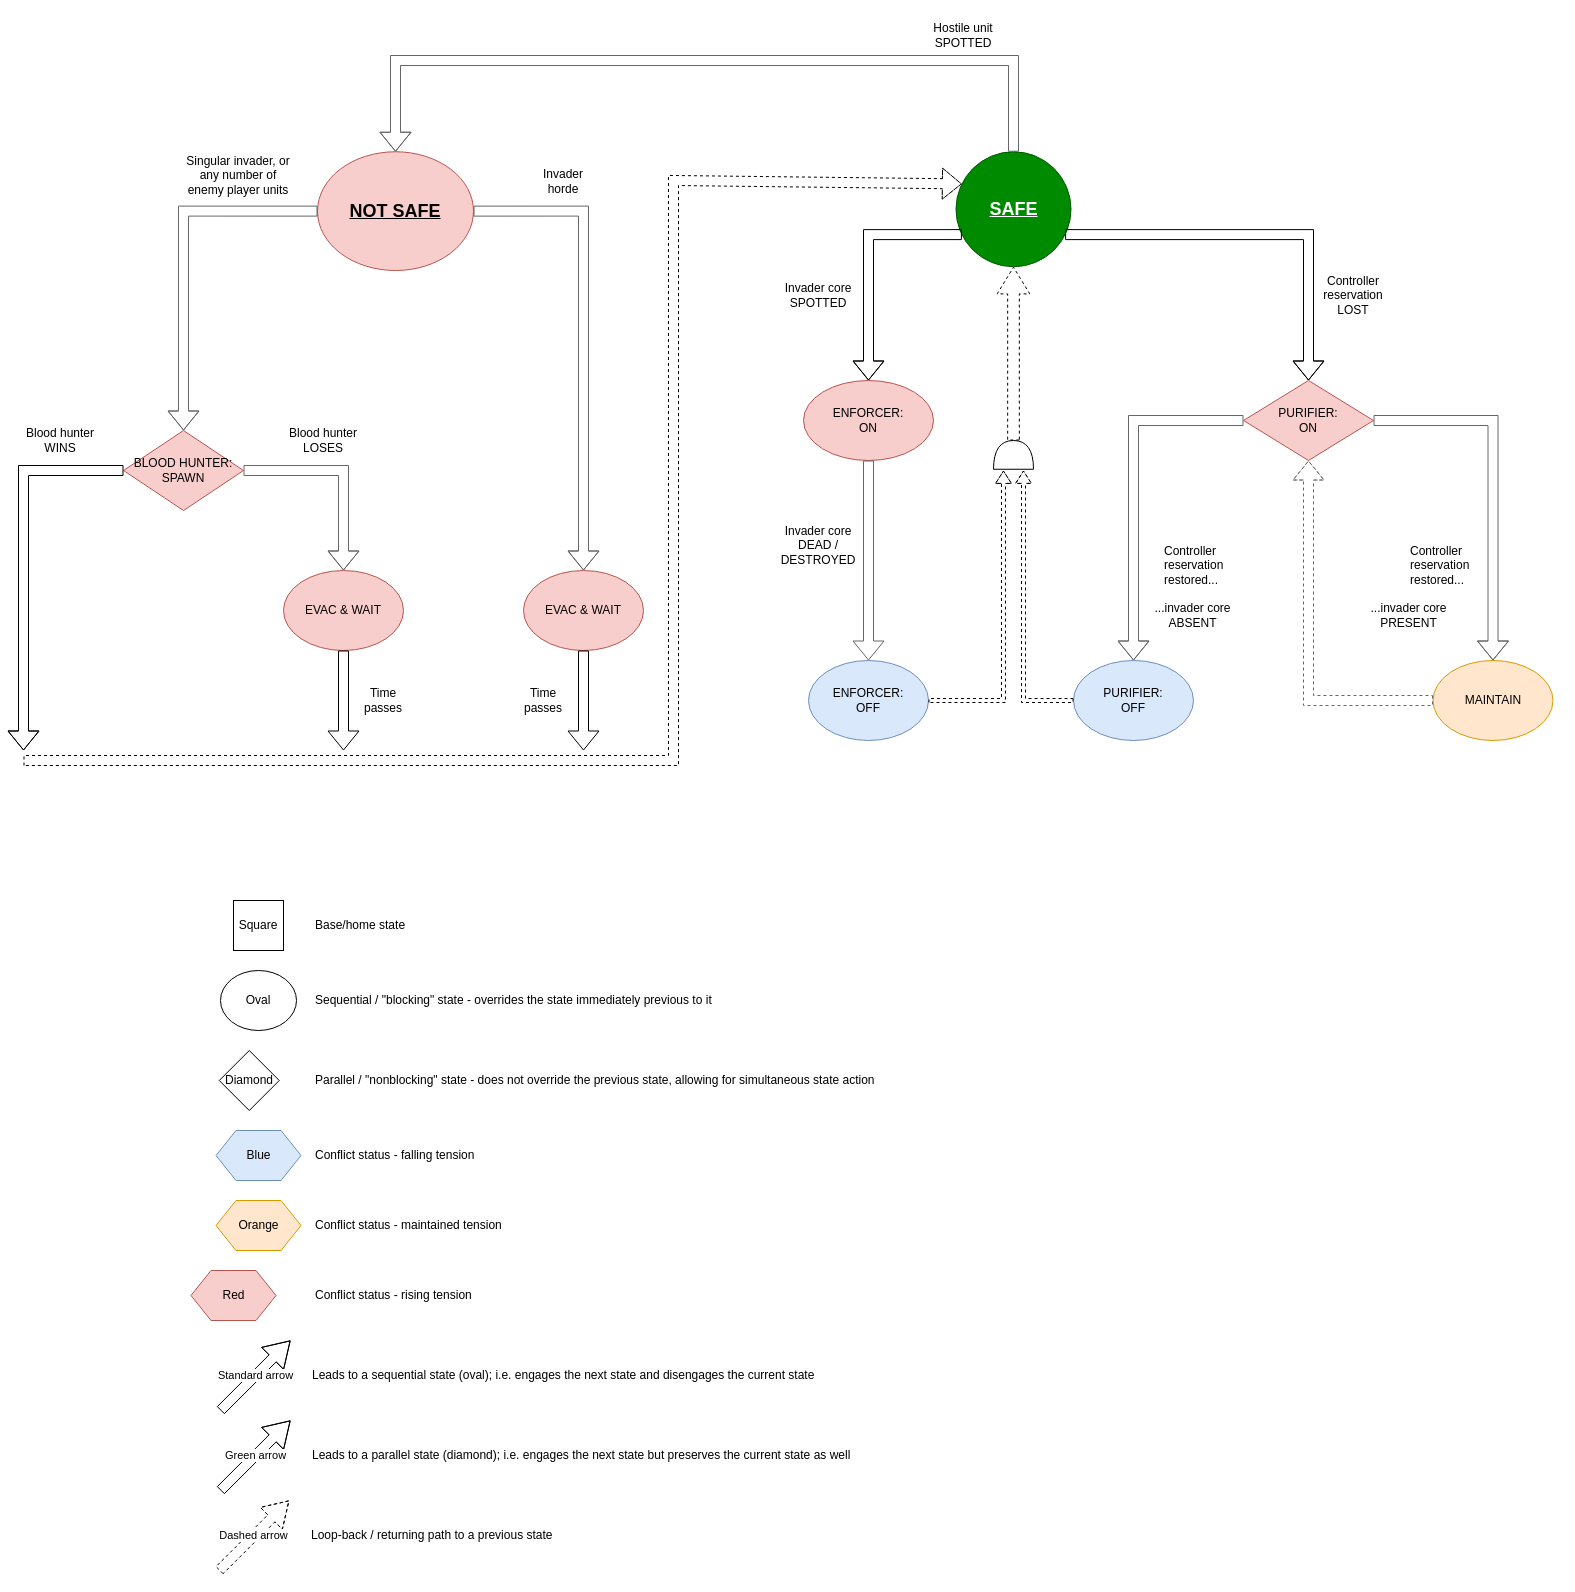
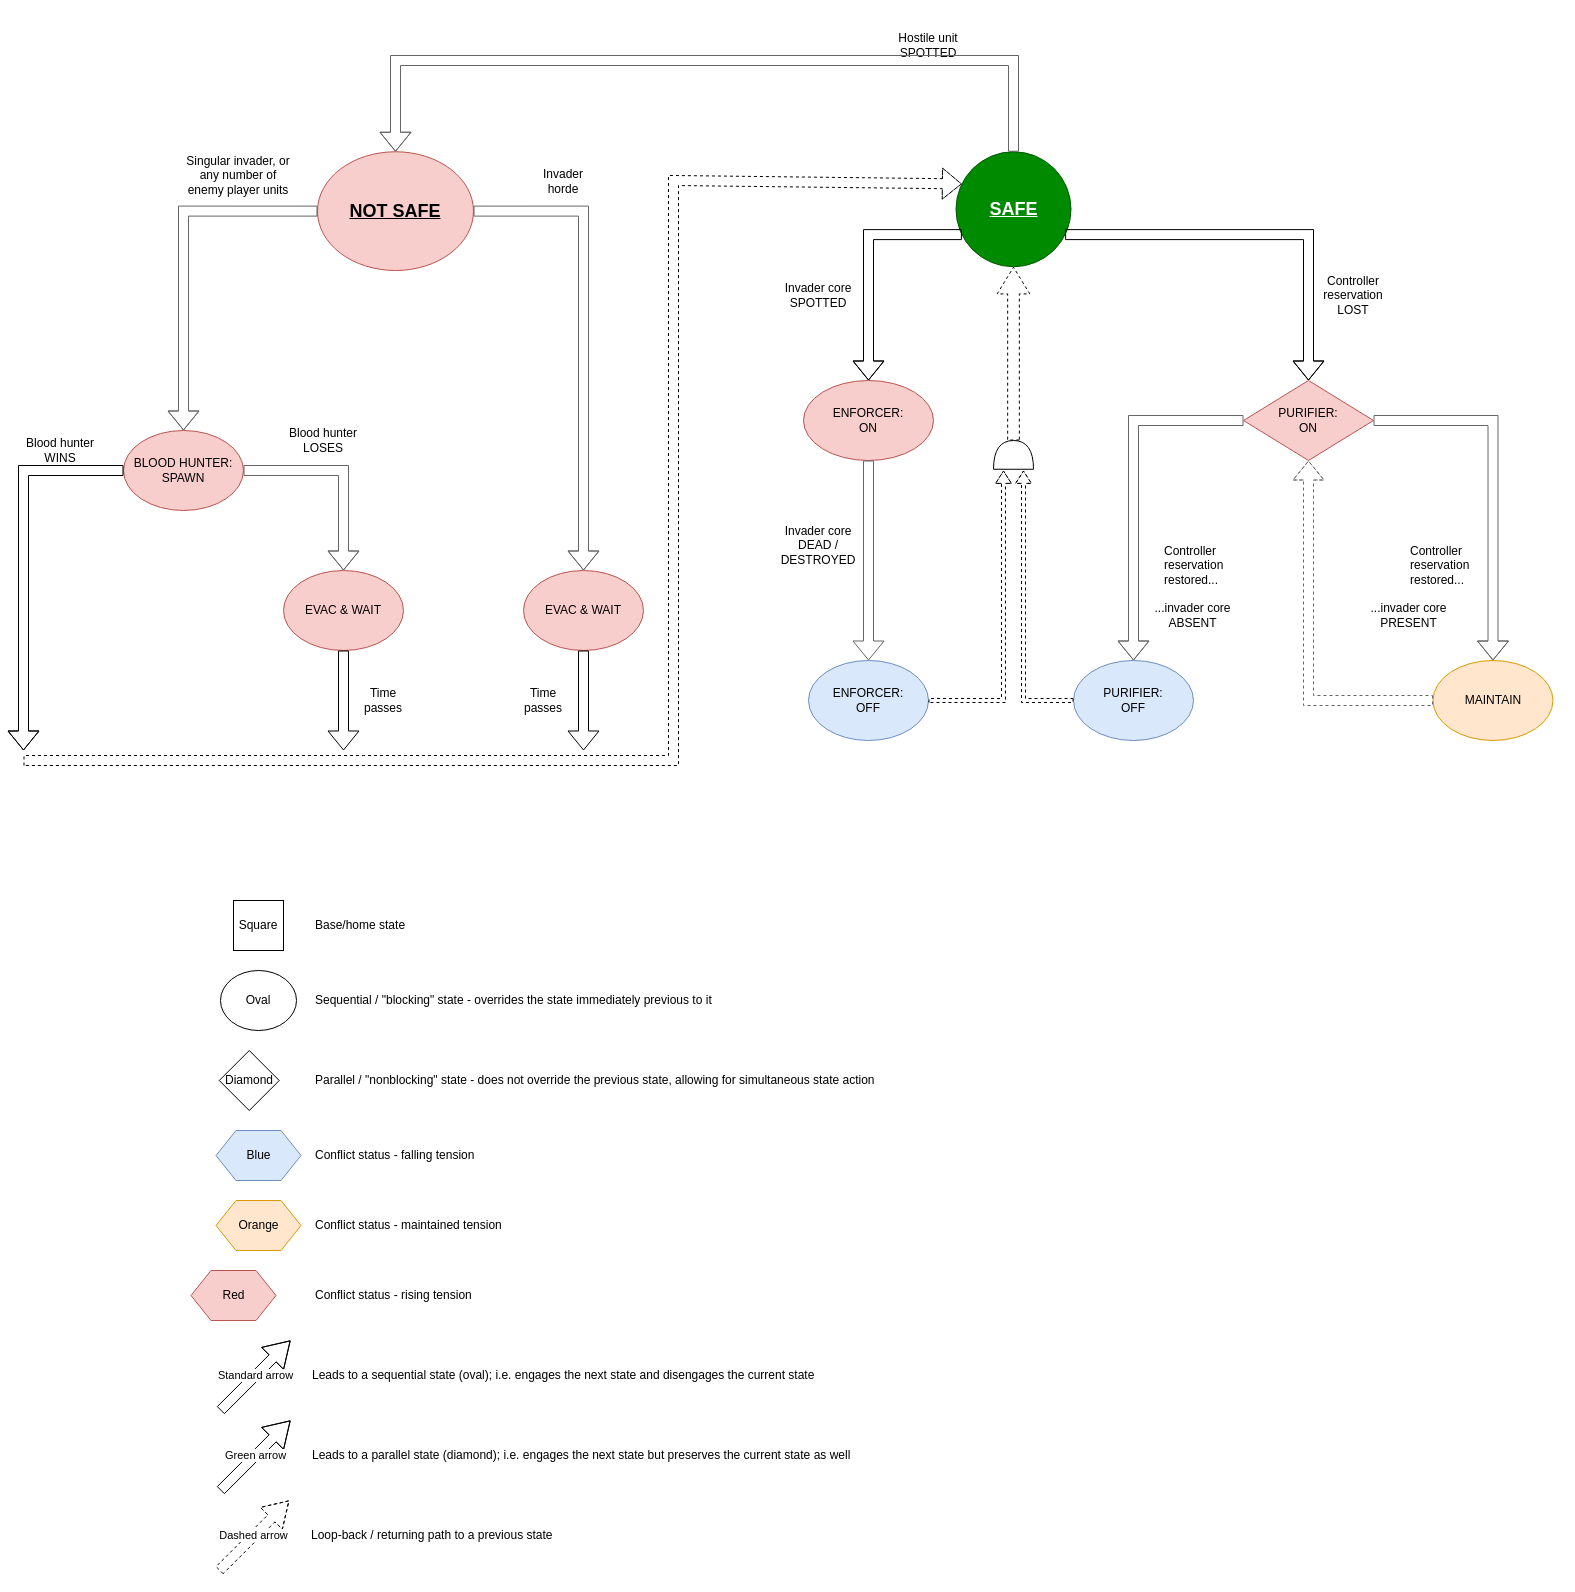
node "Hostile unit SPOTTED": moved (964, 36) -> (929, 46)
node "Blood hunter WINS": moved (61, 441) -> (61, 451)
node "BLOOD HUNTER: SPAWN": shape diamond -> ellipse
